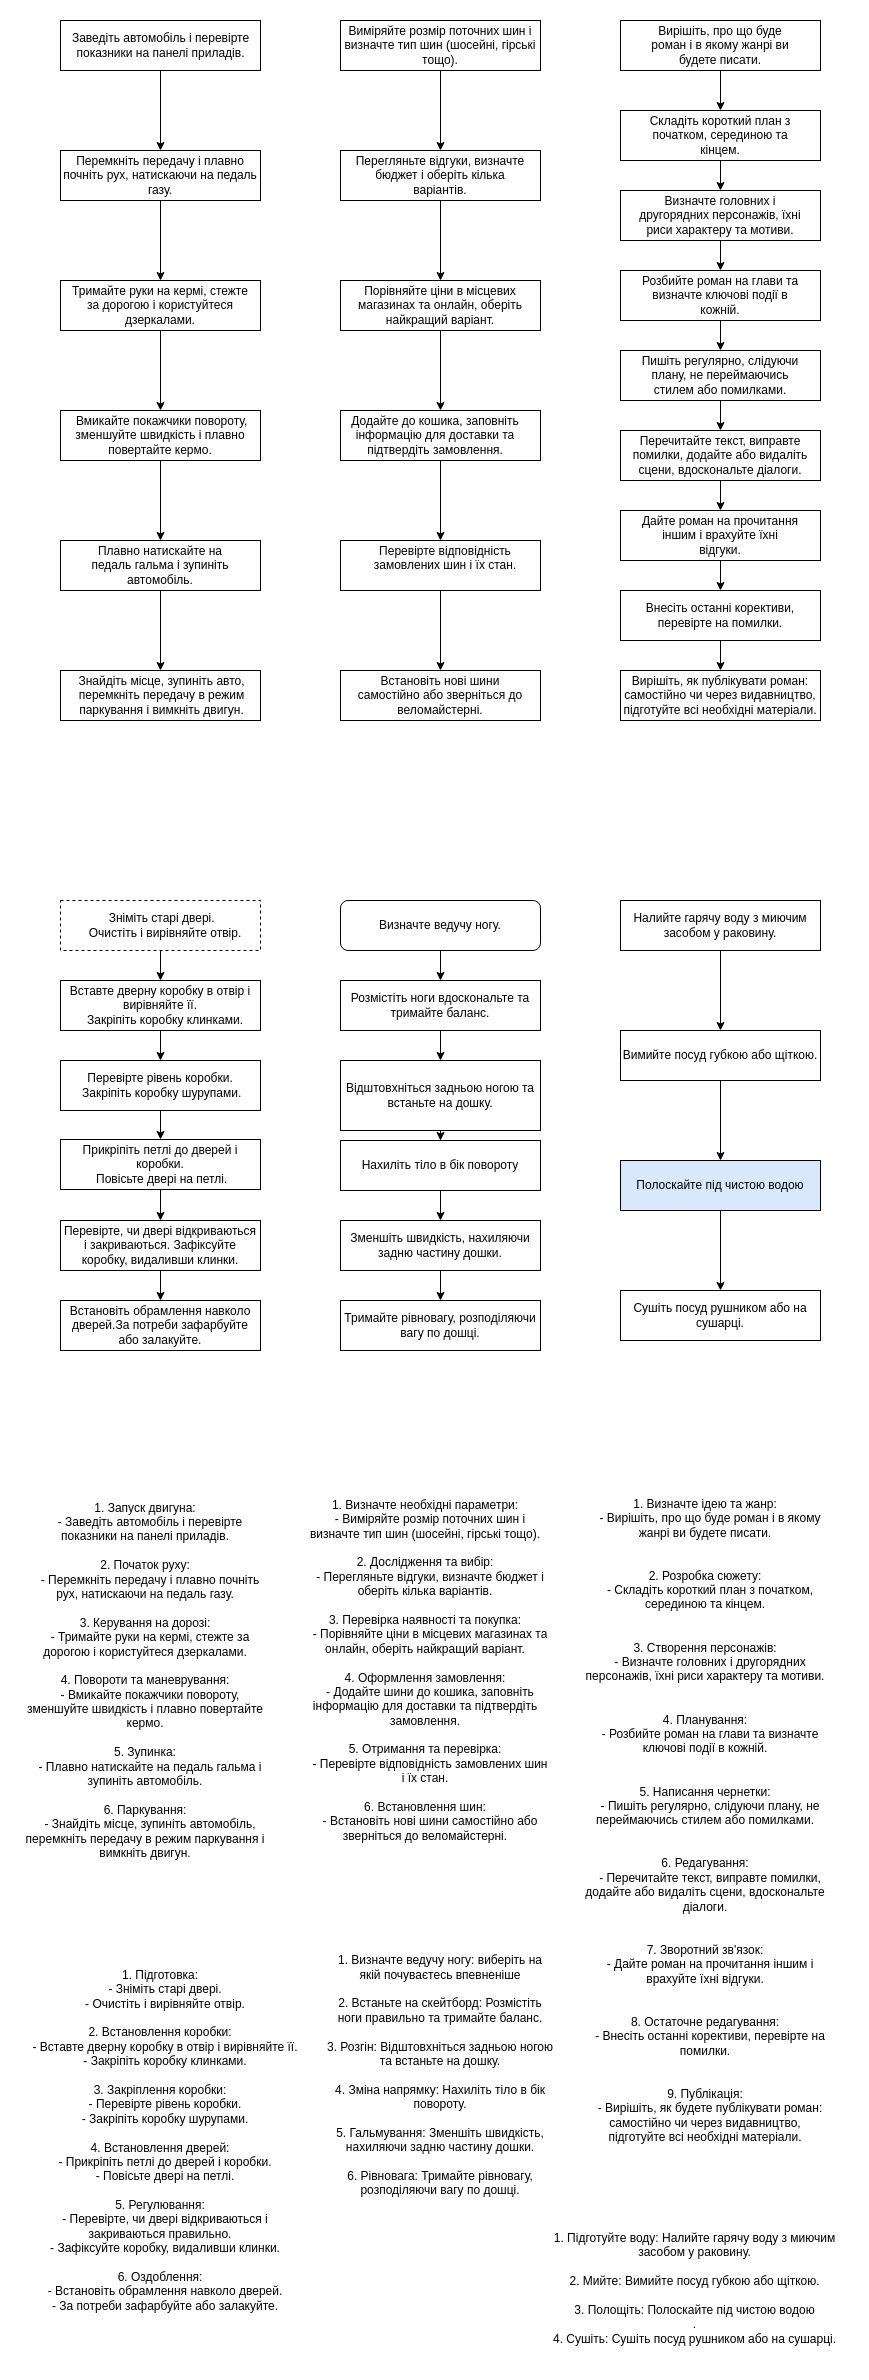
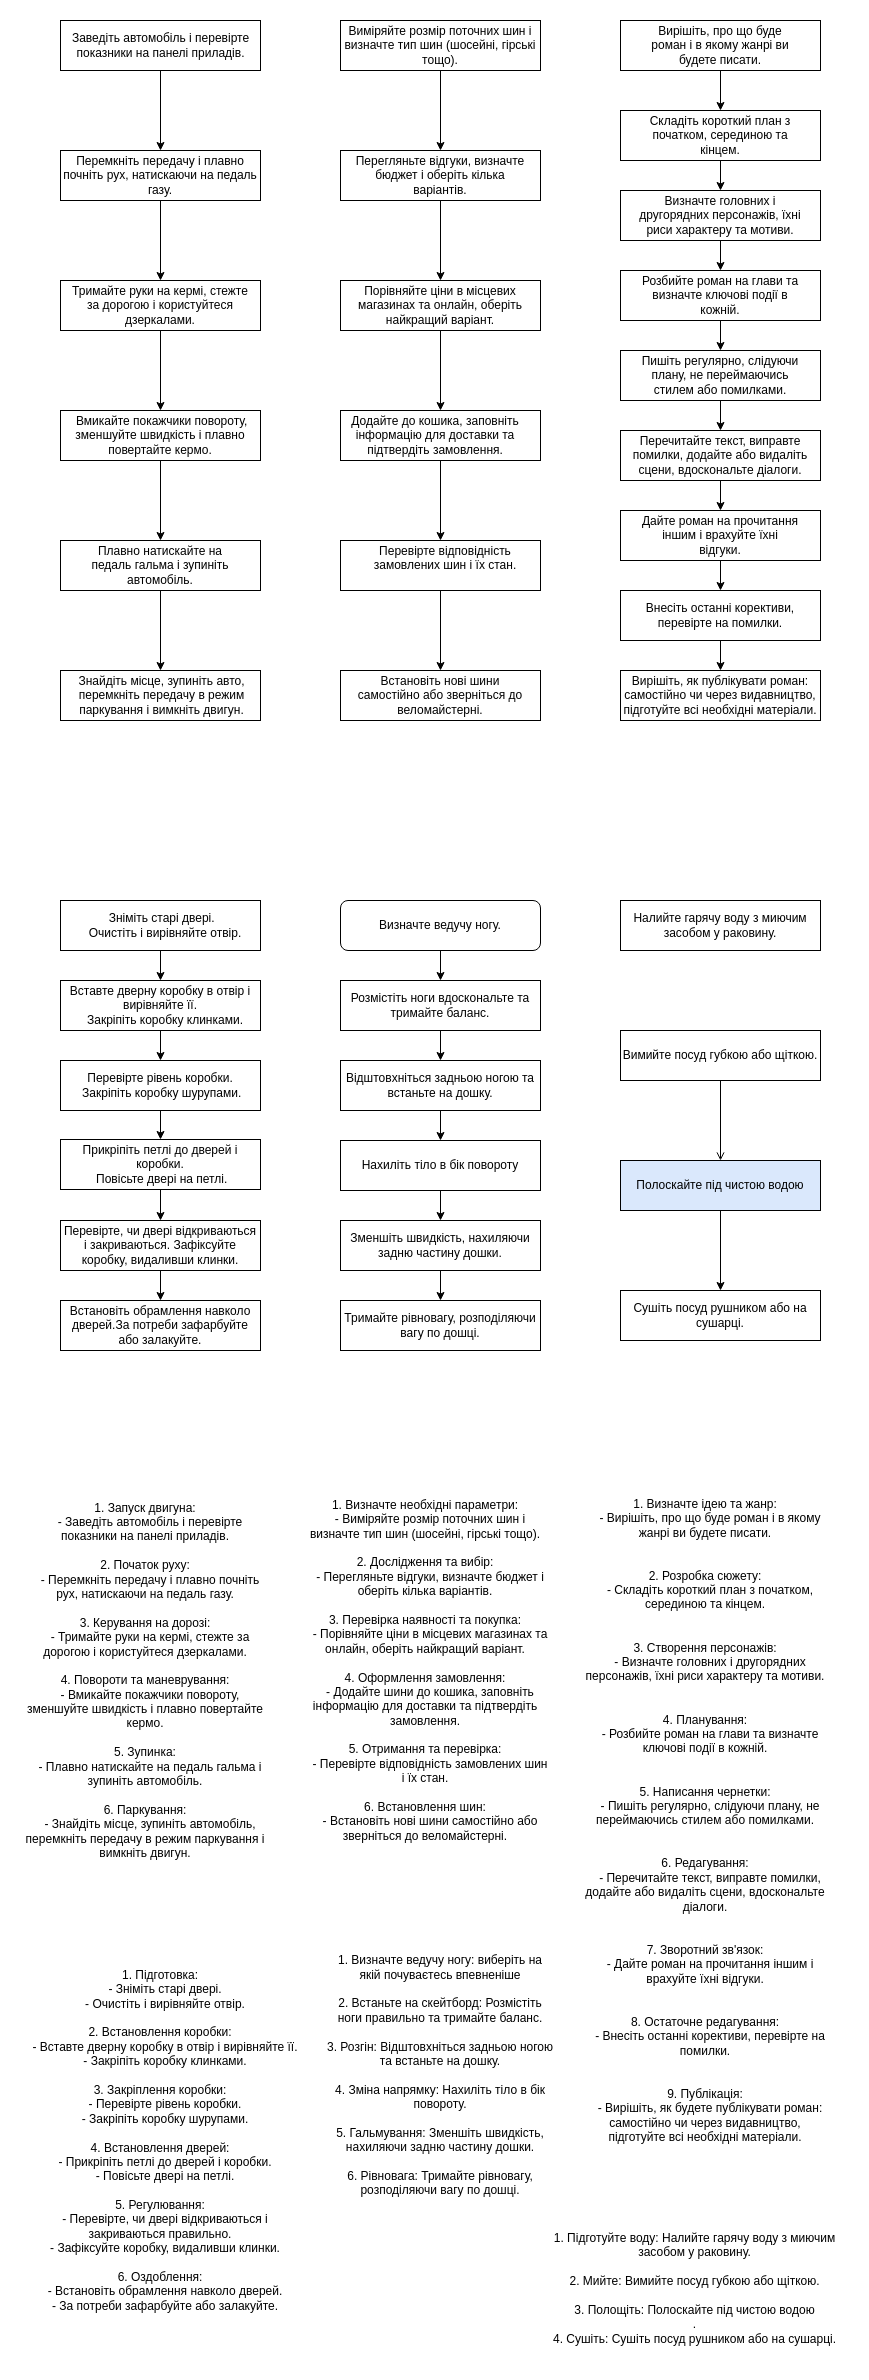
node "Зніміть старі двері. Очистіть і вирівняйте отвір.": style dashed -> solid
edge "Налийте гарячу воду з миючим засобом у раковину." -> "Вимийте посуд губкою або щіткою.": removed
node "Відштовхніться задньою ногою та встаньте на дошку.": size 200x70 -> 200x50
edge "Вимийте посуд губкою або щіткою." -> "Полоскайте під чистою водою": arrowhead classic -> open
